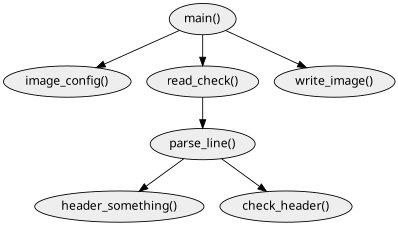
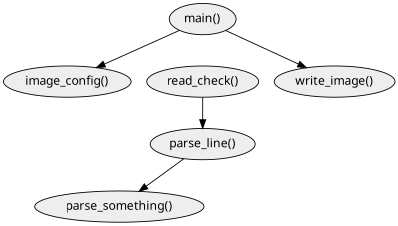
edge "main()" -> "read_check()": removed
node "header_something()": label "header_something()" -> "parse_something()"
node "check_header()": removed
